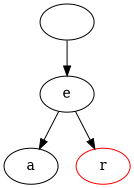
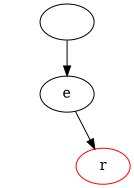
node "a": removed
